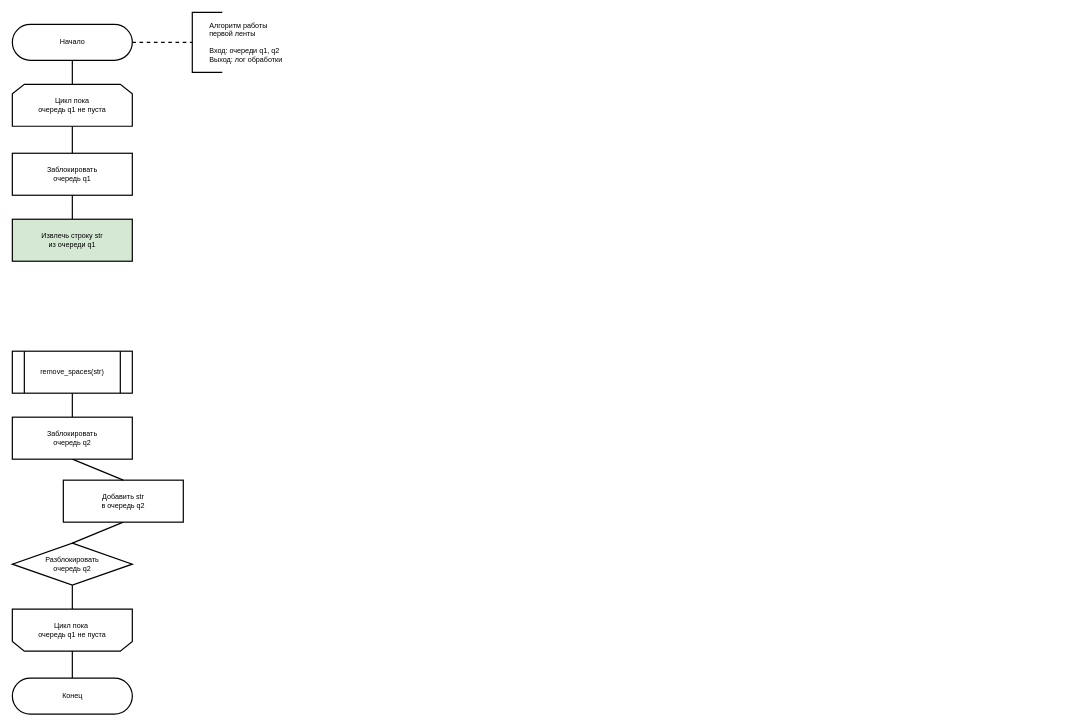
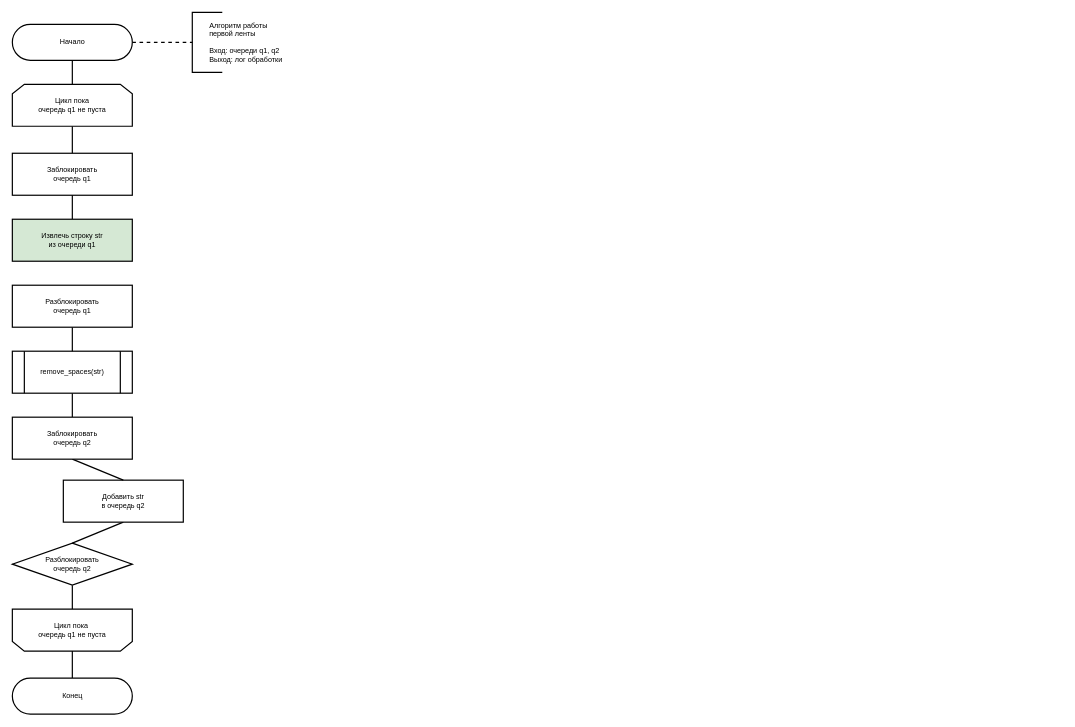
node "Разблокировать очередь q1": added
edge "Разблокировать очередь q1" -- "remove_spaces(str)": added
